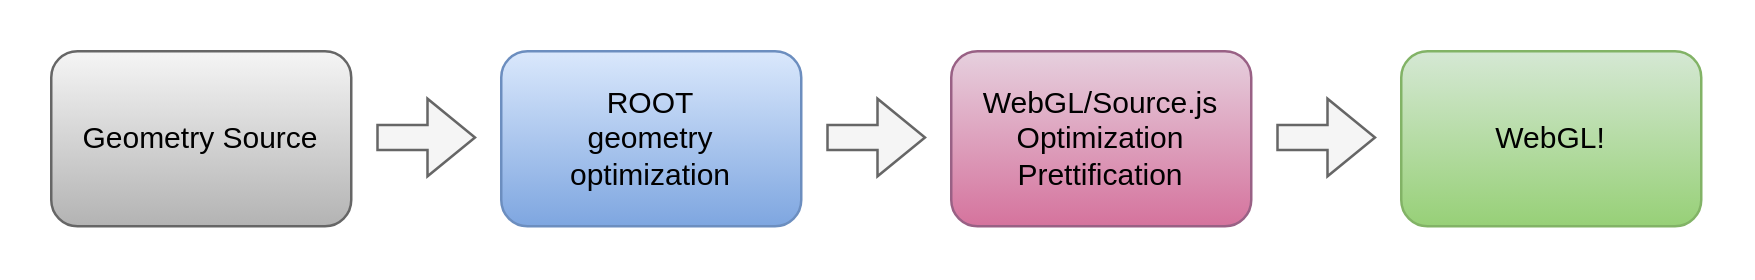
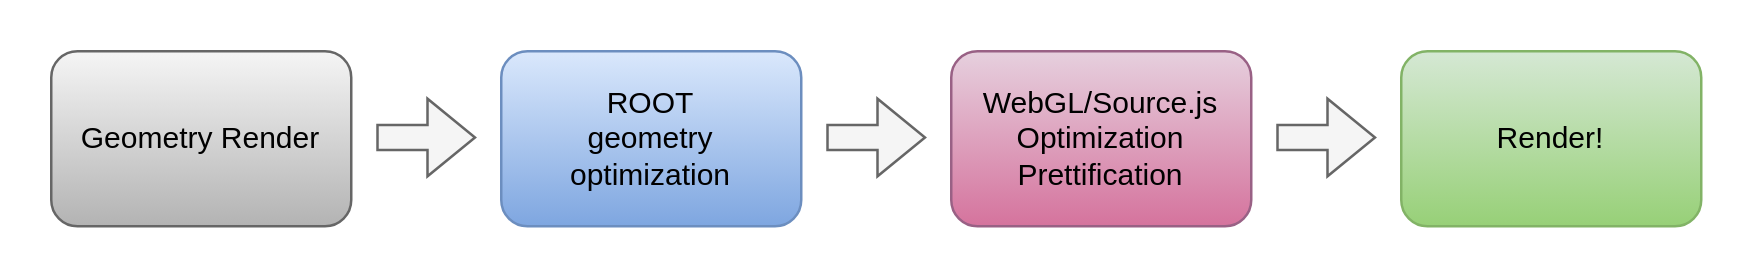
node "Geometry Source": label "Geometry Source" -> "Geometry Render"
node "WebGL!": label "WebGL!" -> "Render!"
